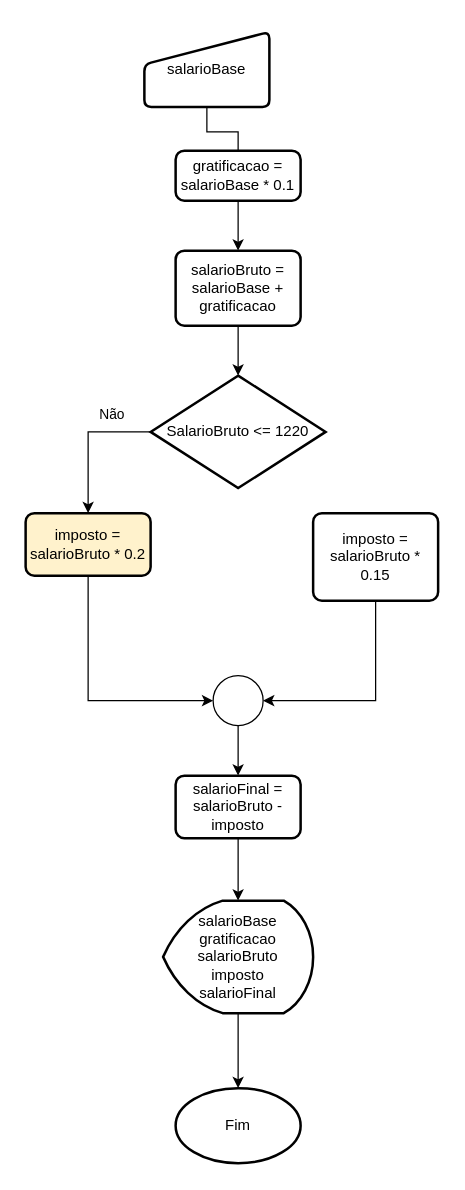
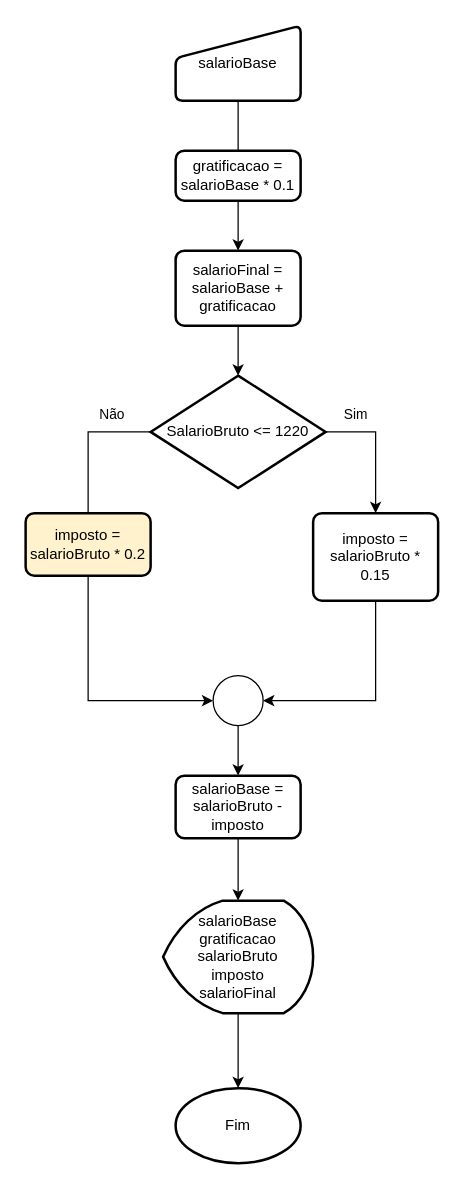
node "salarioBase": moved (207, 69) -> (238, 63)
node "salarioBruto = salarioBase + gratificacao": label "salarioBruto = salarioBase + gratificacao" -> "salarioFinal = salarioBase + gratificacao"
edge "SalarioBruto <= 1220" -> "imposto = salarioBruto * 0.15": added, label "Sim"
edge "SalarioBruto <= 1220" -> "imposto = salarioBruto * 0.2": arrowhead classic -> none
node "salarioFinal = salarioBruto - imposto": label "salarioFinal = salarioBruto - imposto" -> "salarioBase = salarioBruto - imposto"
